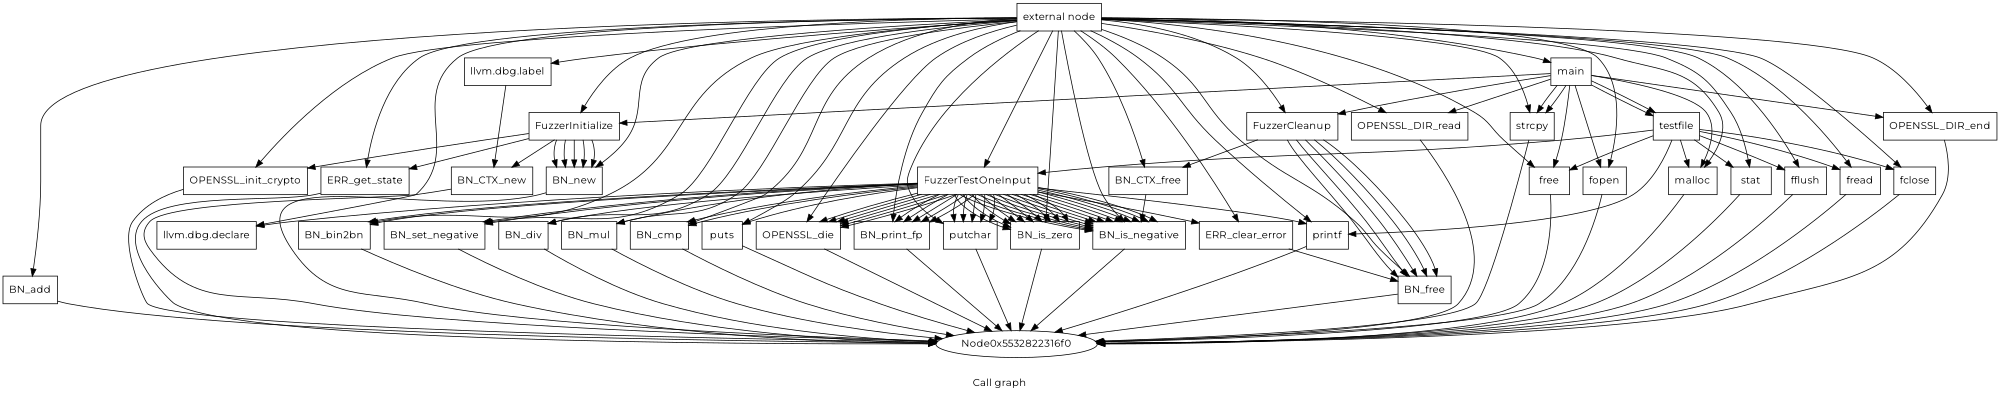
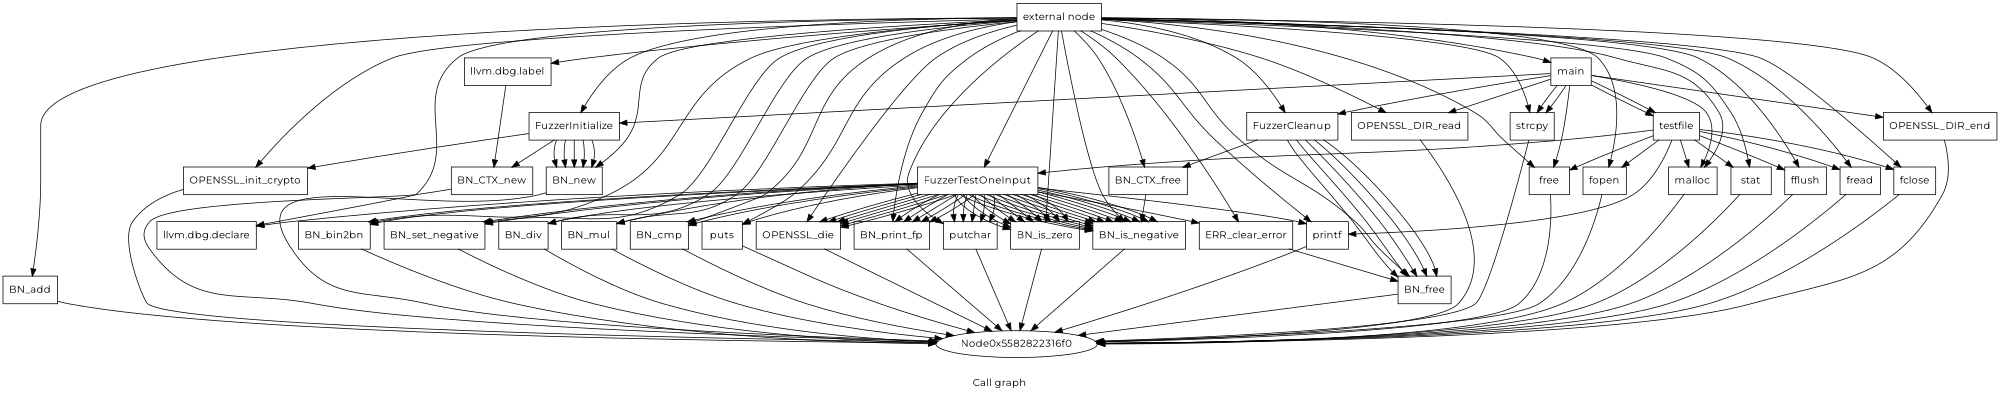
edge "main" -> "fopen": now "testfile" -> "fopen"
node "ERR_get_state": removed
node "Node0x5532822316f0": label "Node0x5532822316f0" -> "Node0x5582822316f0"
